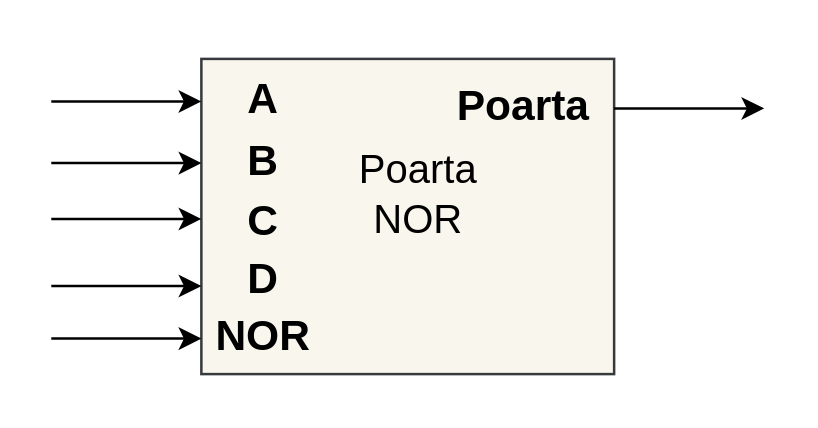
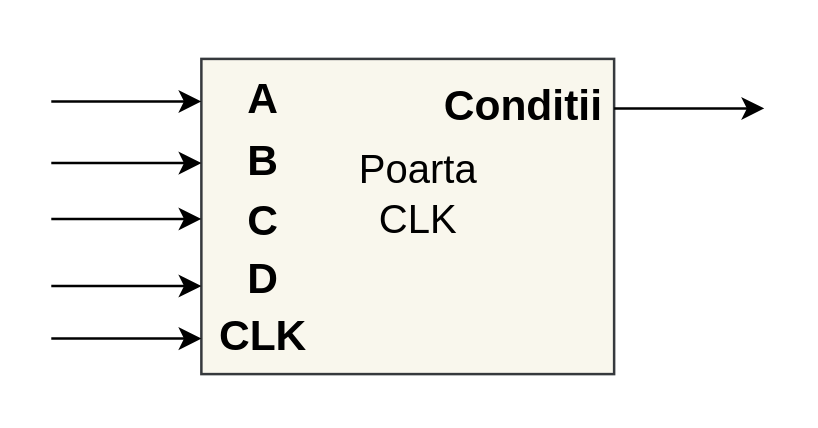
node "Poarta": label "Poarta" -> "Conditii"
node "Poarta NOR": label "Poarta NOR" -> "Poarta CLK"
node "NOR": label "NOR" -> "CLK"
